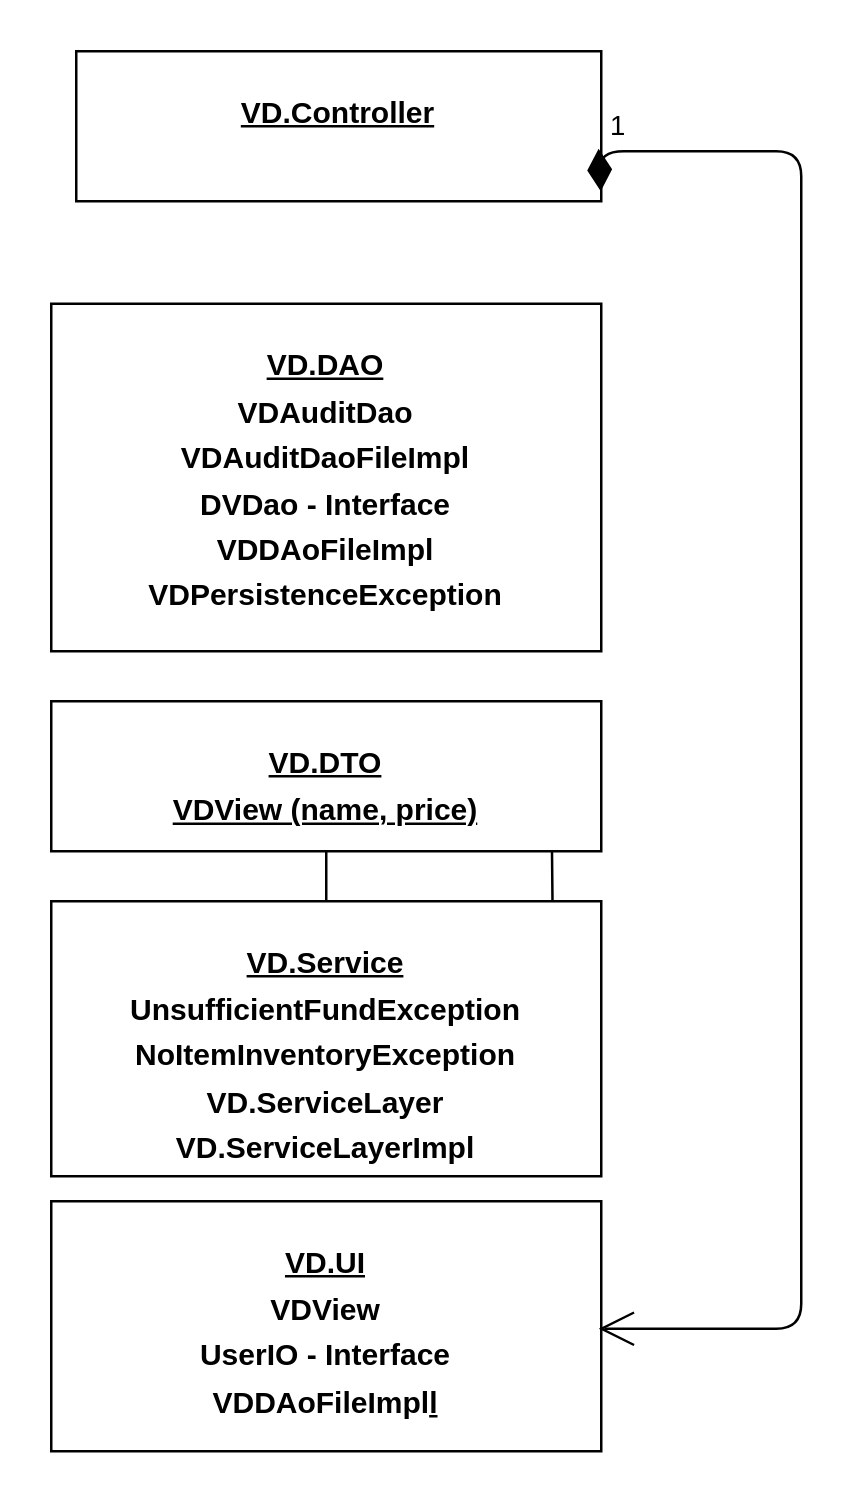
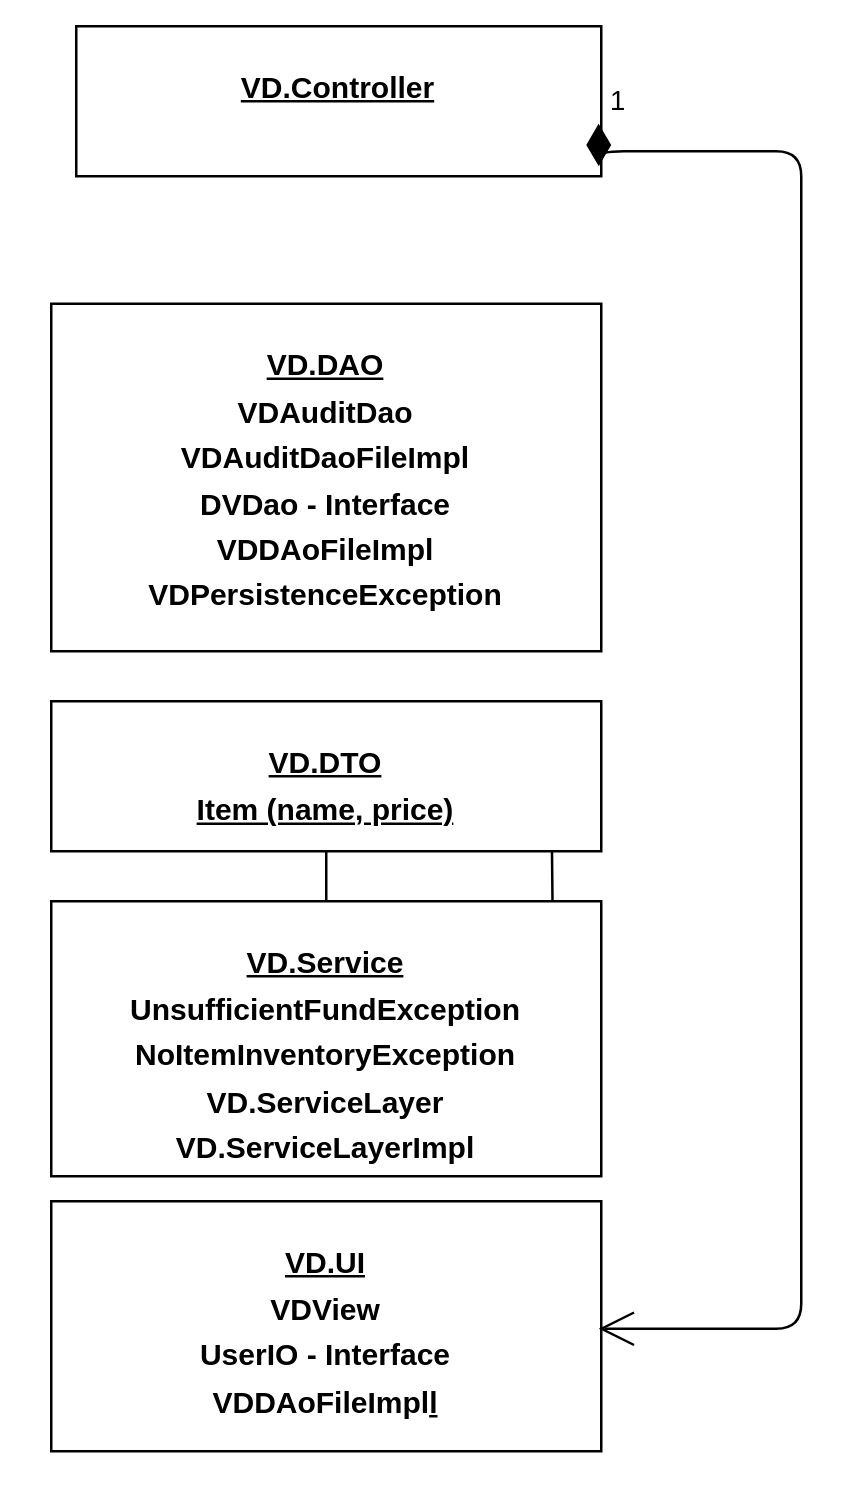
node "VD.Controller": moved (339, 126) -> (339, 101)
node "VD.DTO VDView (name, price)": label "VD.DTO VDView (name, price)" -> "VD.DTO Item (name, price)"
